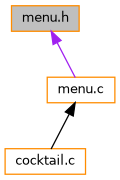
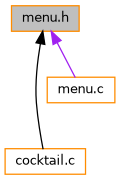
edge "cocktail.c" -> "menu.c": now "cocktail.c" -> "menu.h"
